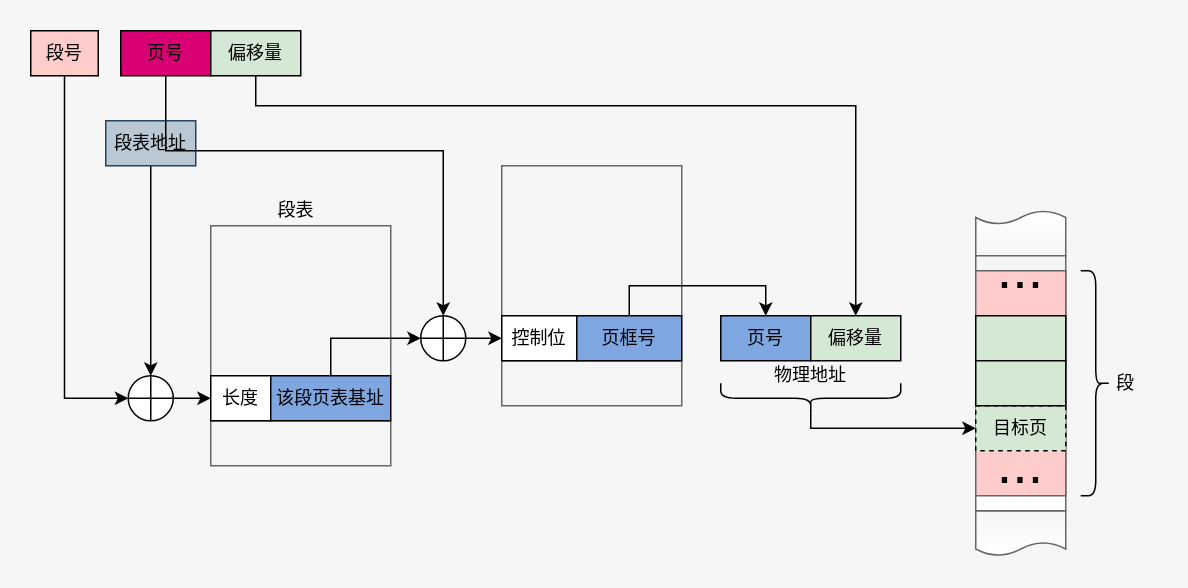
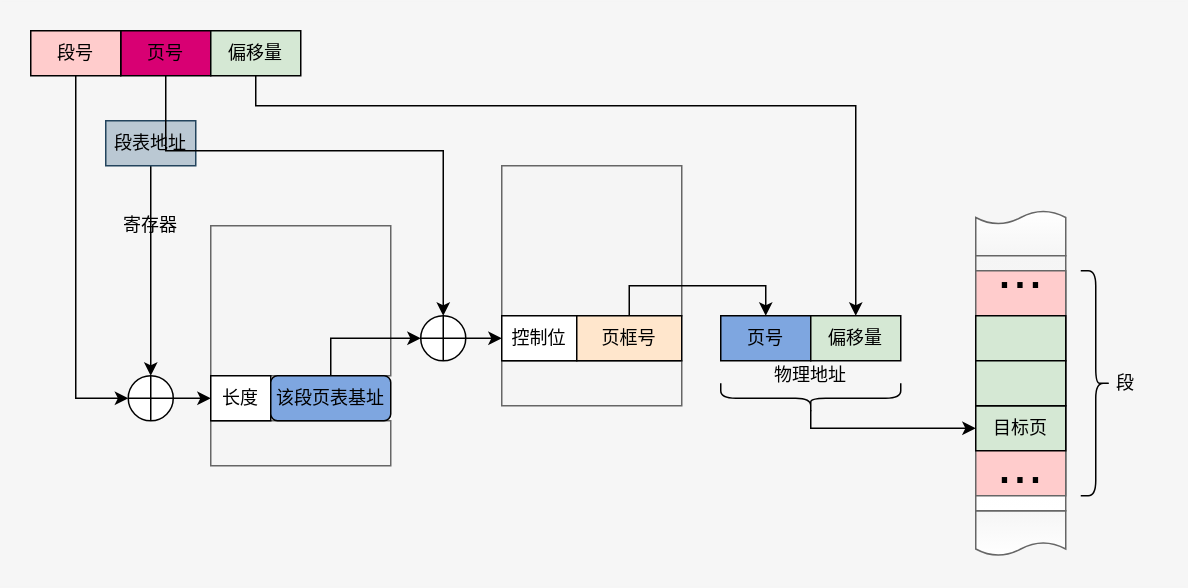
node "段号": size 68x45 -> 90x45
node "段表": removed
node "寄存器": added
node "页框号": fillcolor #7ea6e0 -> #ffe6cc
node "该段页表基址": shape rectangle -> rounded rectangle
node "目标页": style dashed -> solid
